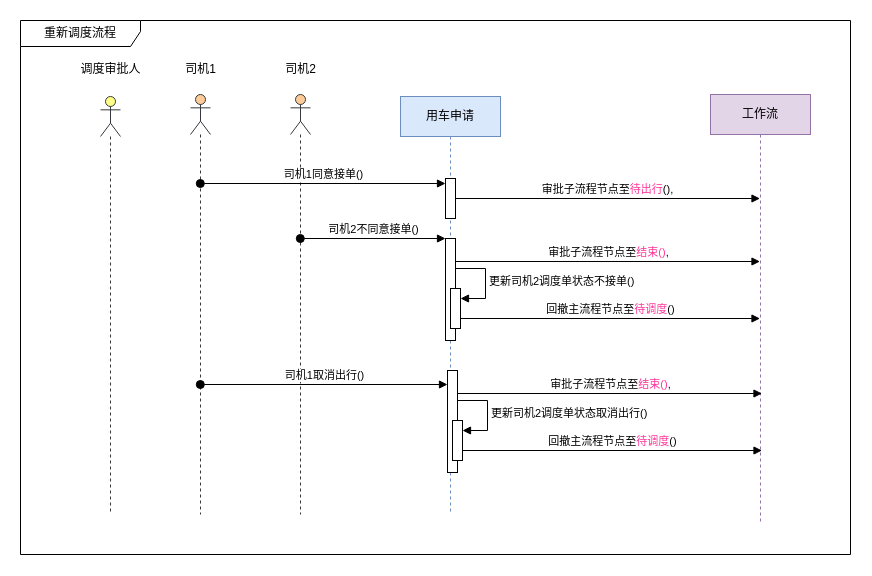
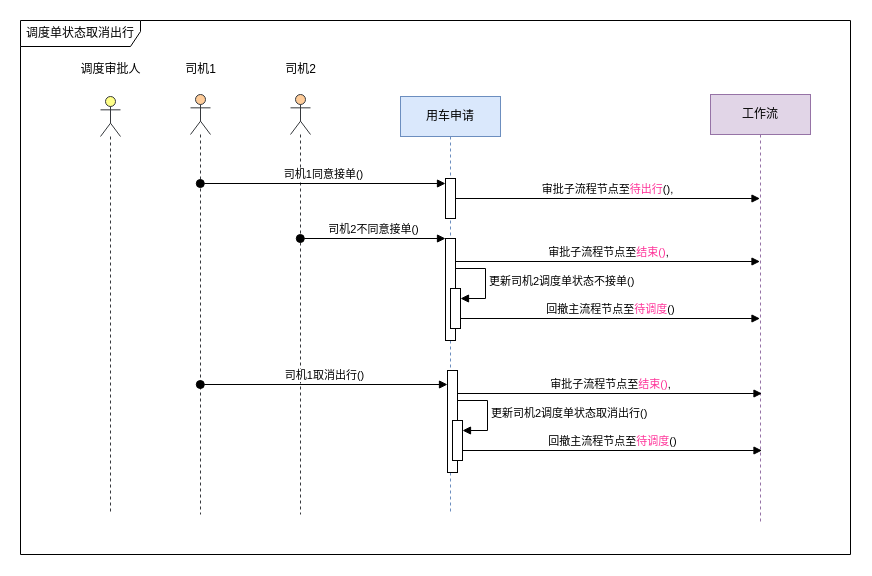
node "重新调度流程": label "重新调度流程" -> "调度单状态取消出行"
